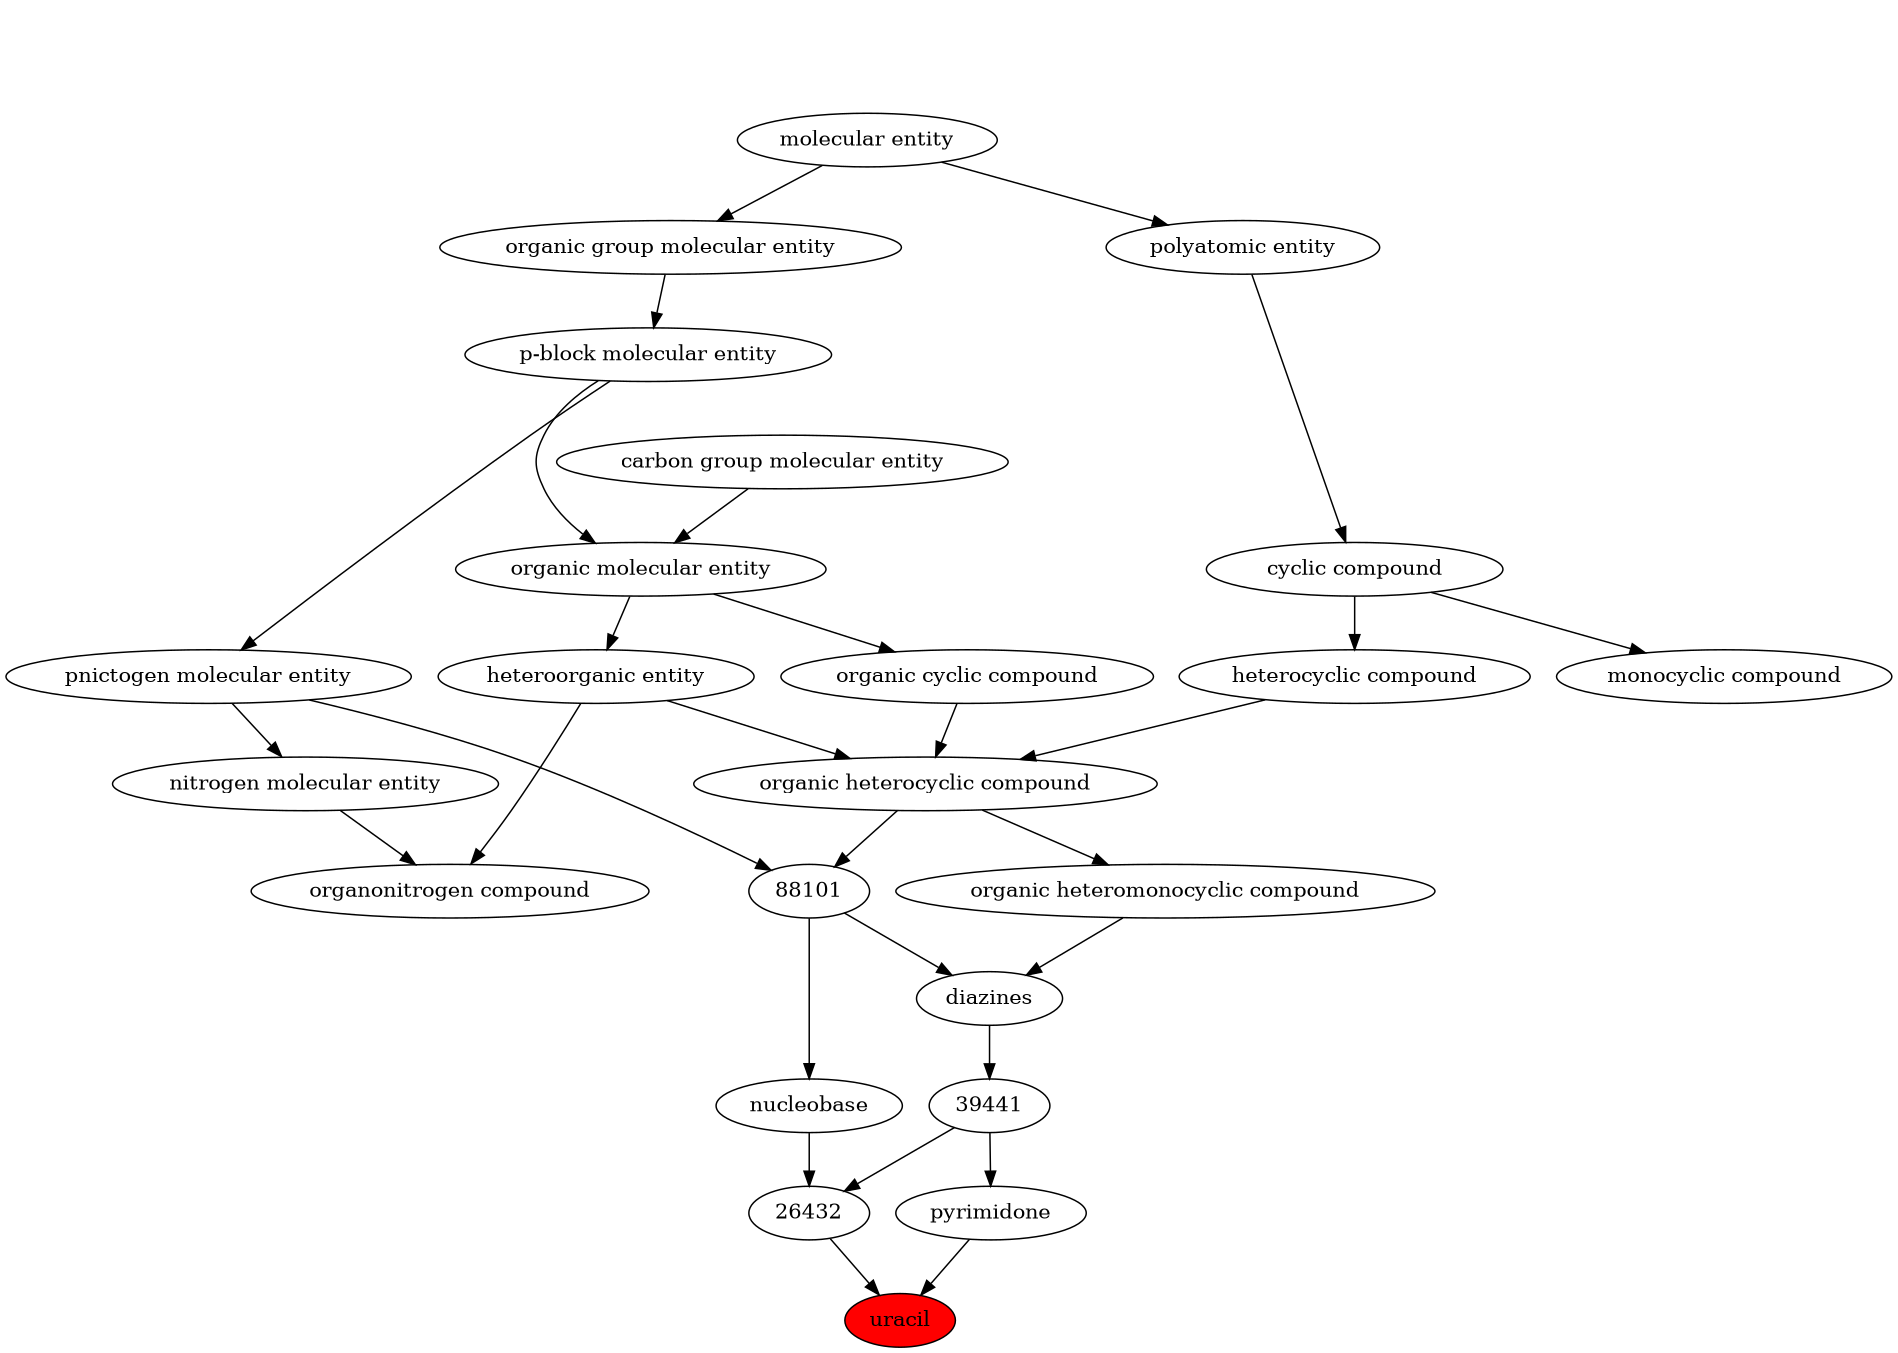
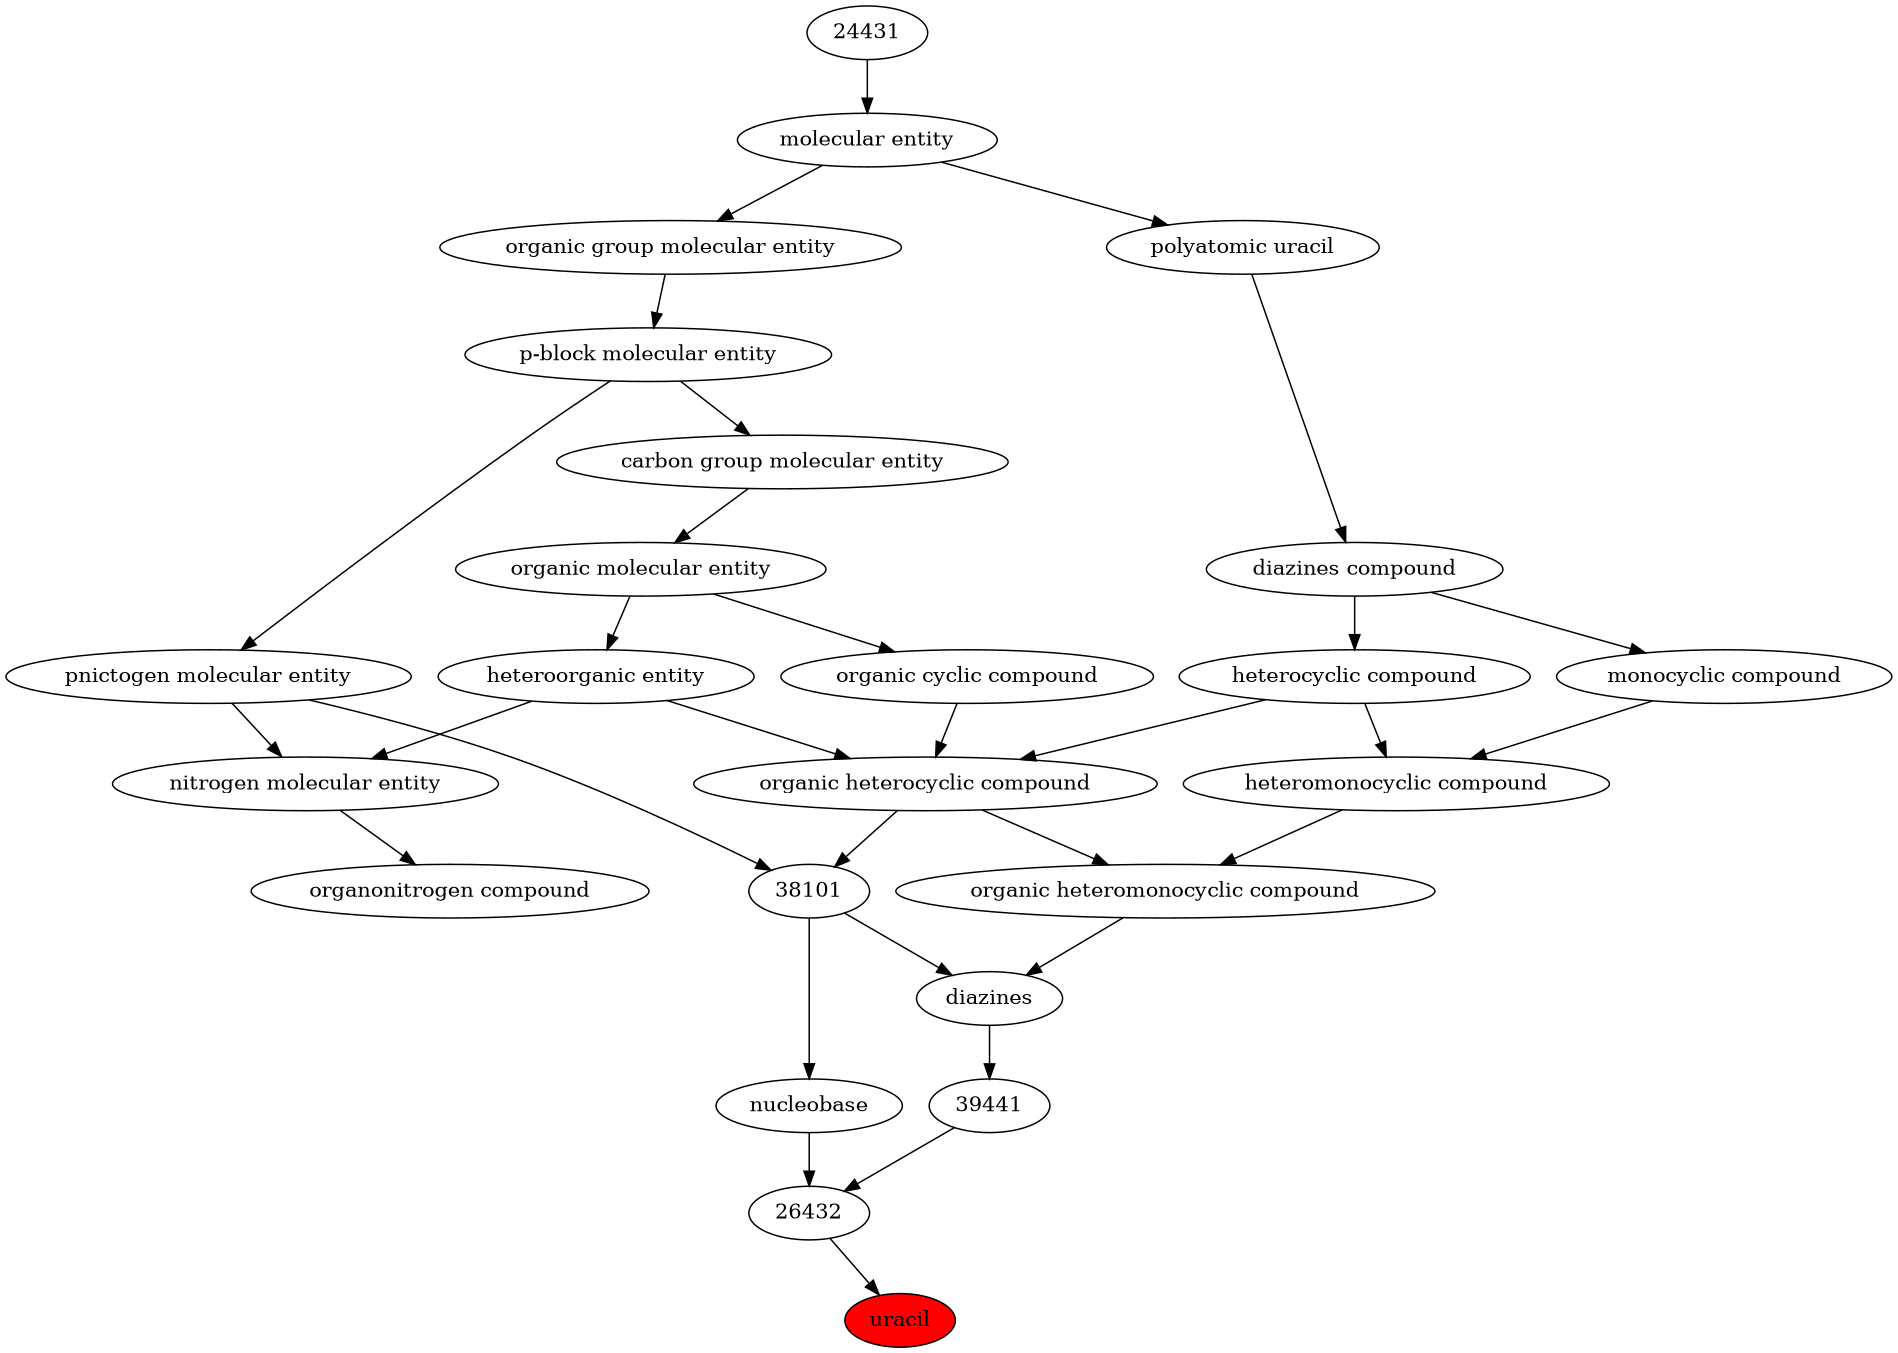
node "24431": added
node "polyatomic entity": label "polyatomic entity" -> "polyatomic uracil"
edge "p-block molecular entity" -> "organic molecular entity": now "p-block molecular entity" -> "carbon group molecular entity"
node "cyclic compound": label "cyclic compound" -> "diazines compound"
edge "heteroorganic entity" -> "organonitrogen compound": now "heteroorganic entity" -> "nitrogen molecular entity"
node "heteromonocyclic compound": added
node "88101": label "88101" -> "38101"
node "pyrimidone": removed
